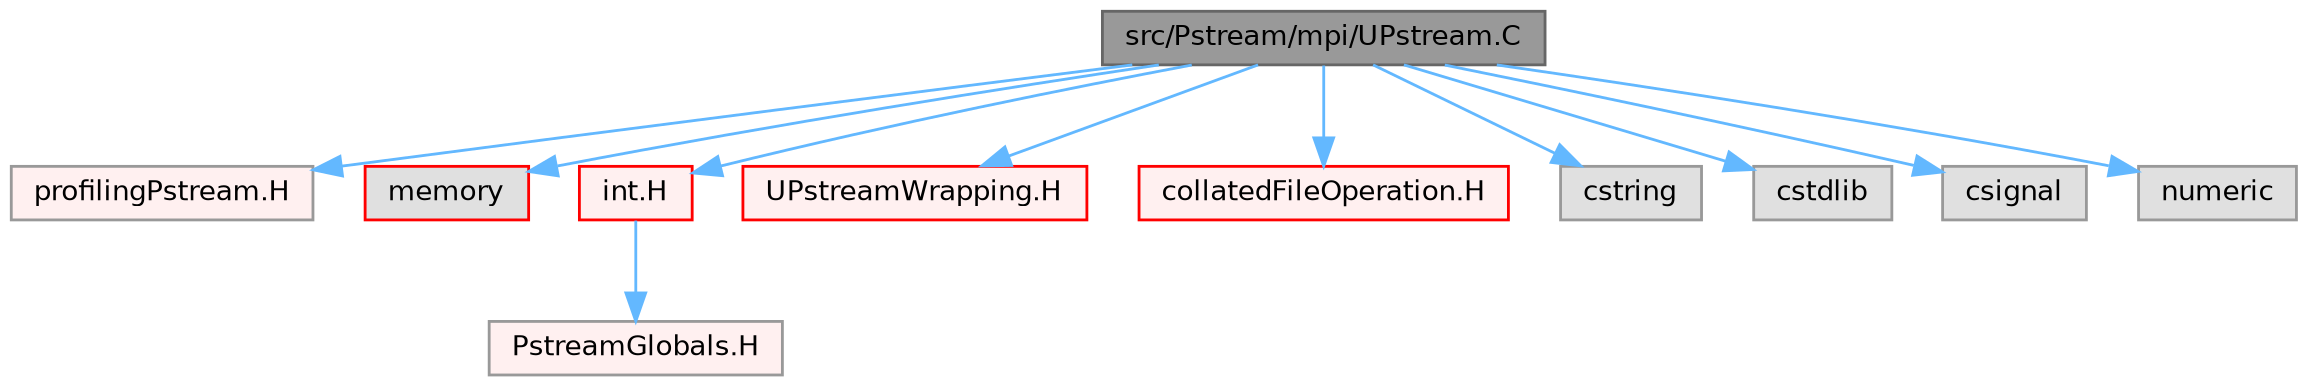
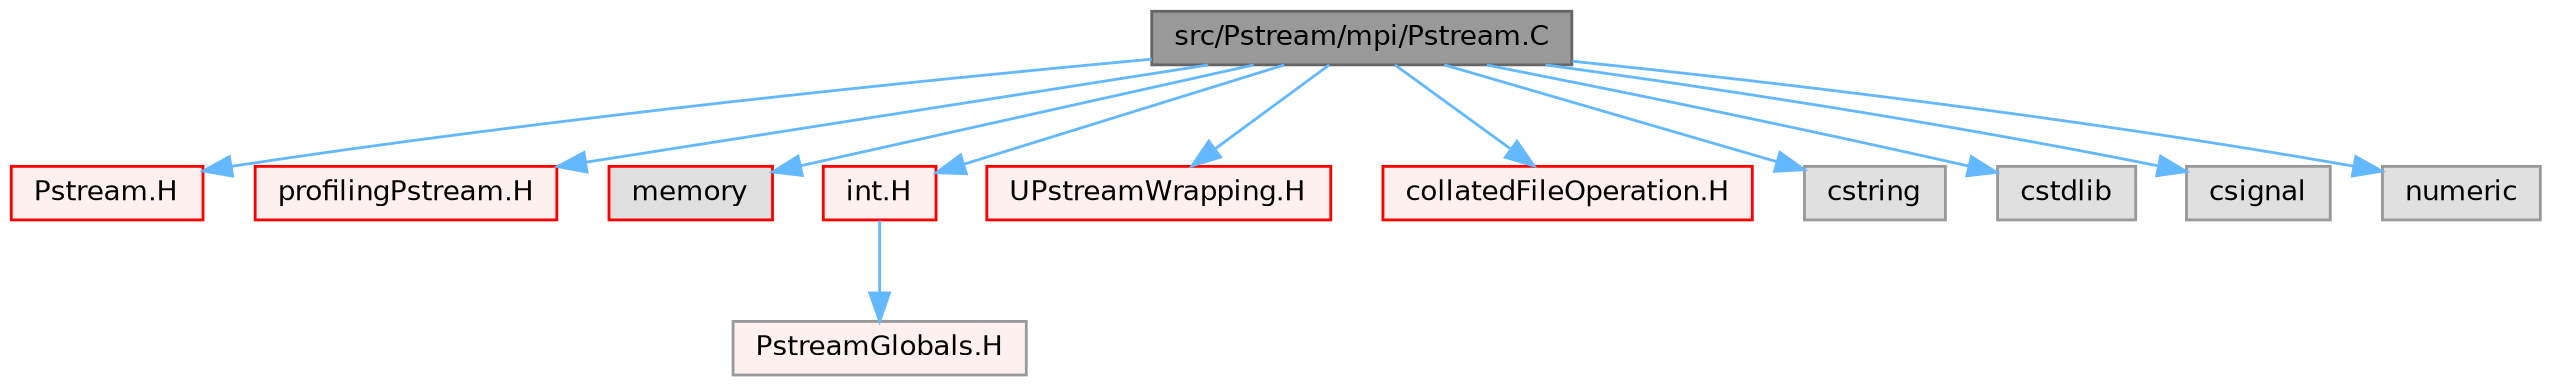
node "src/Pstream/mpi/UPstream.C": label "src/Pstream/mpi/UPstream.C" -> "src/Pstream/mpi/Pstream.C"
node "Pstream.H": added
node "profilingPstream.H": color grey60 -> red
